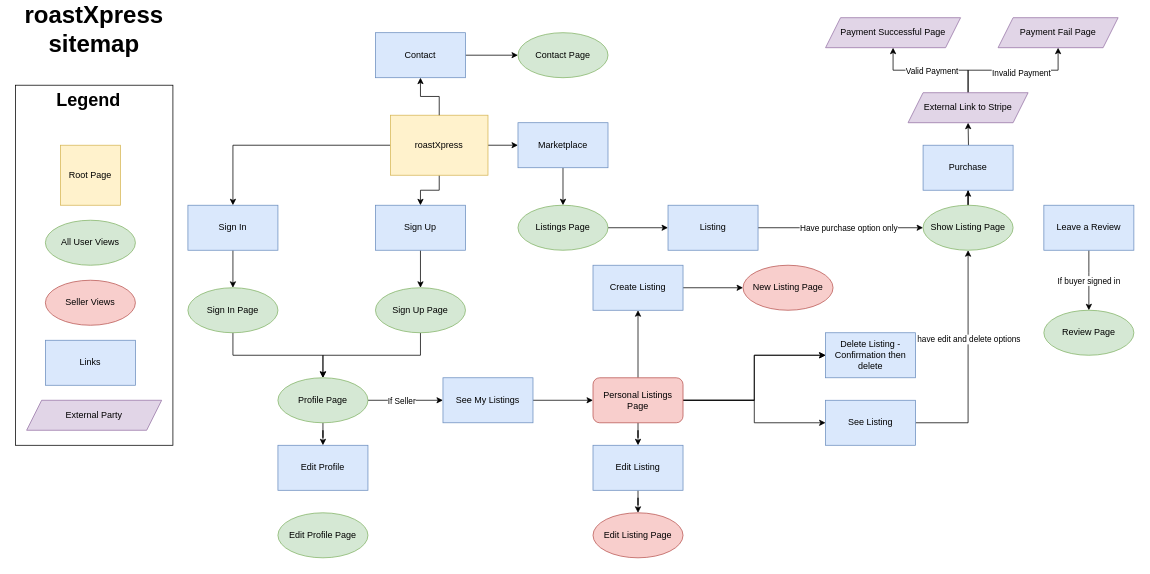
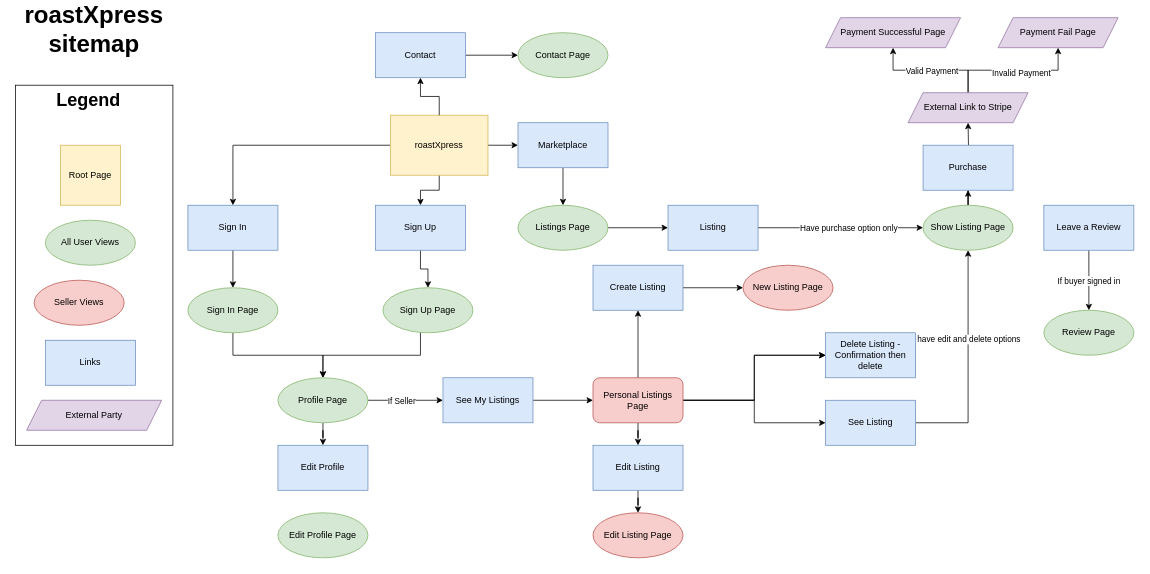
node "Seller Views": moved (90, 303) -> (79, 303)
node "Sign Up Page": moved (420, 310) -> (428, 310)
